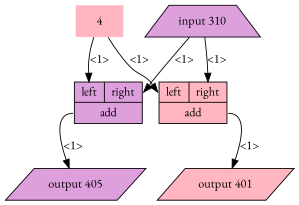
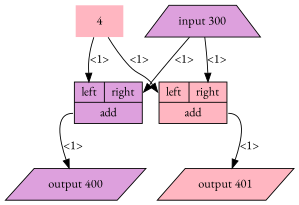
node "input 310": label "input 310" -> "input 300"
node "output 405": label "output 405" -> "output 400"
